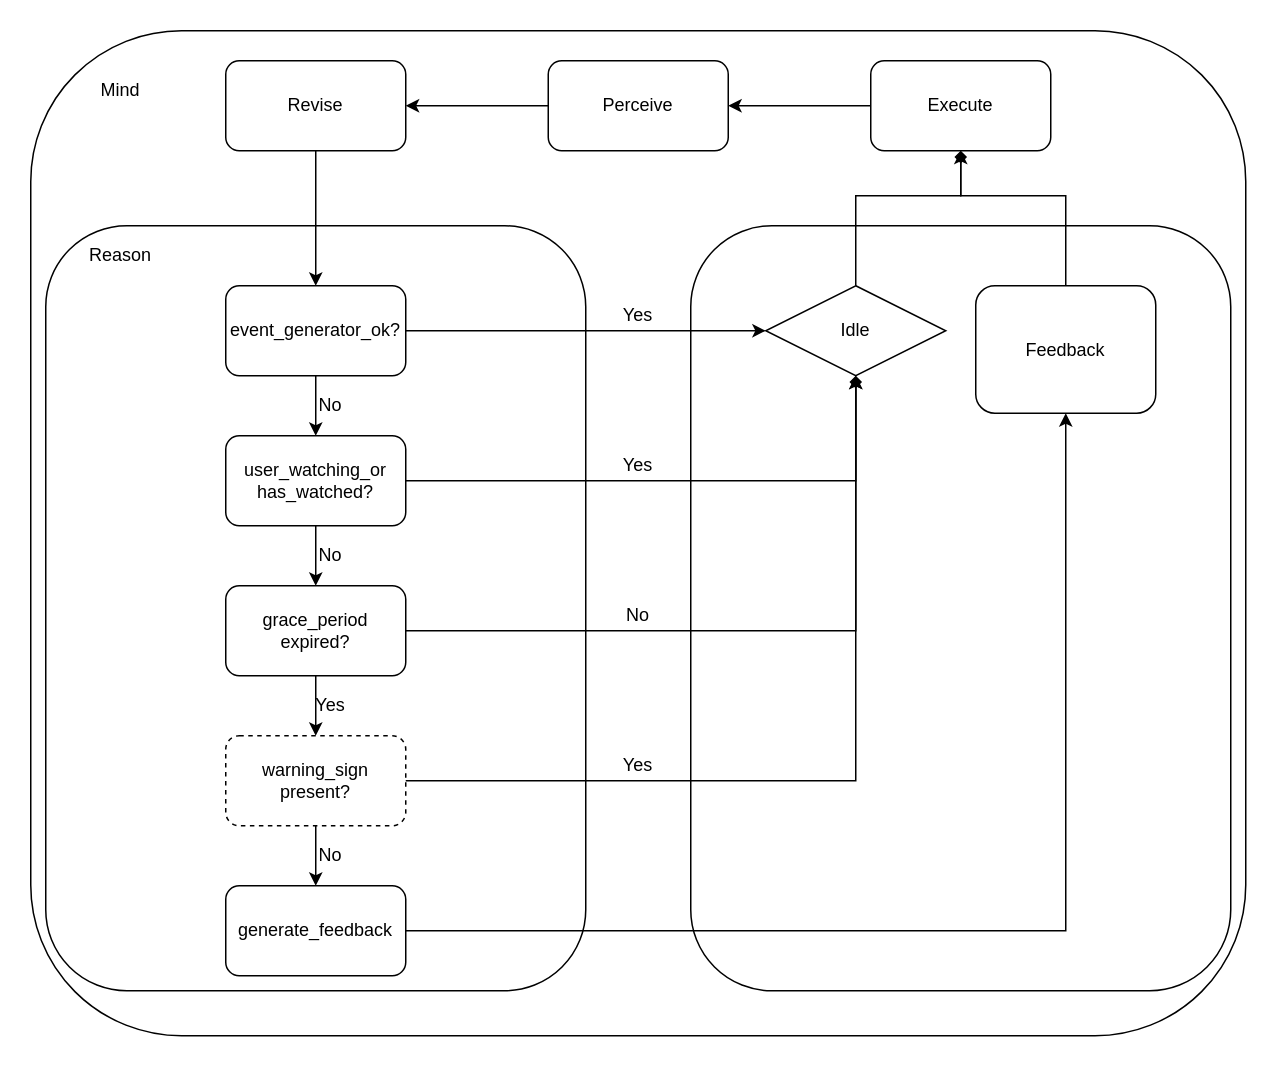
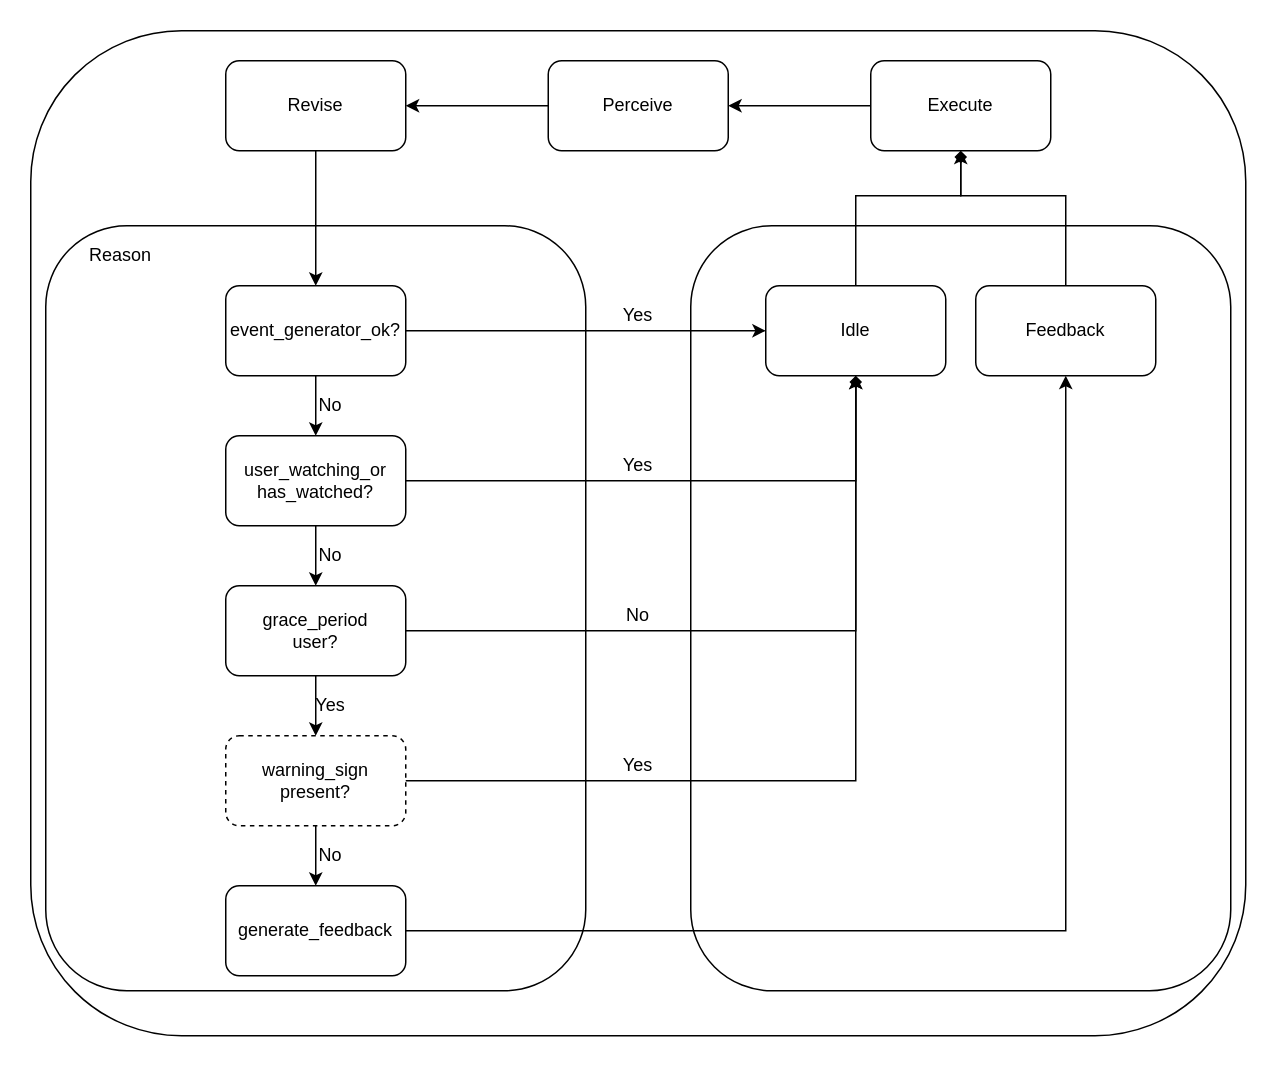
node "Mind": removed
node "Idle": shape diamond -> rounded rectangle
node "Feedback": size 180x128 -> 180x90
node "grace_period expired?": label "grace_period expired?" -> "grace_period user?"
